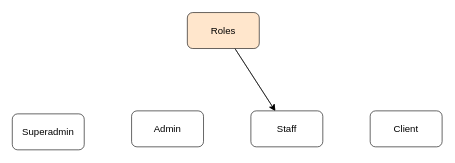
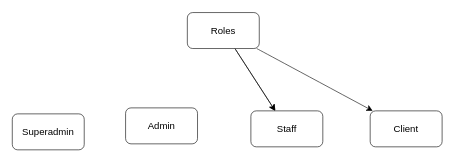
node "Roles": fillcolor #ffe6cc -> #ffffff
edge "Roles" -> "Client": added
node "Admin": moved (168, 129) -> (162, 126)
